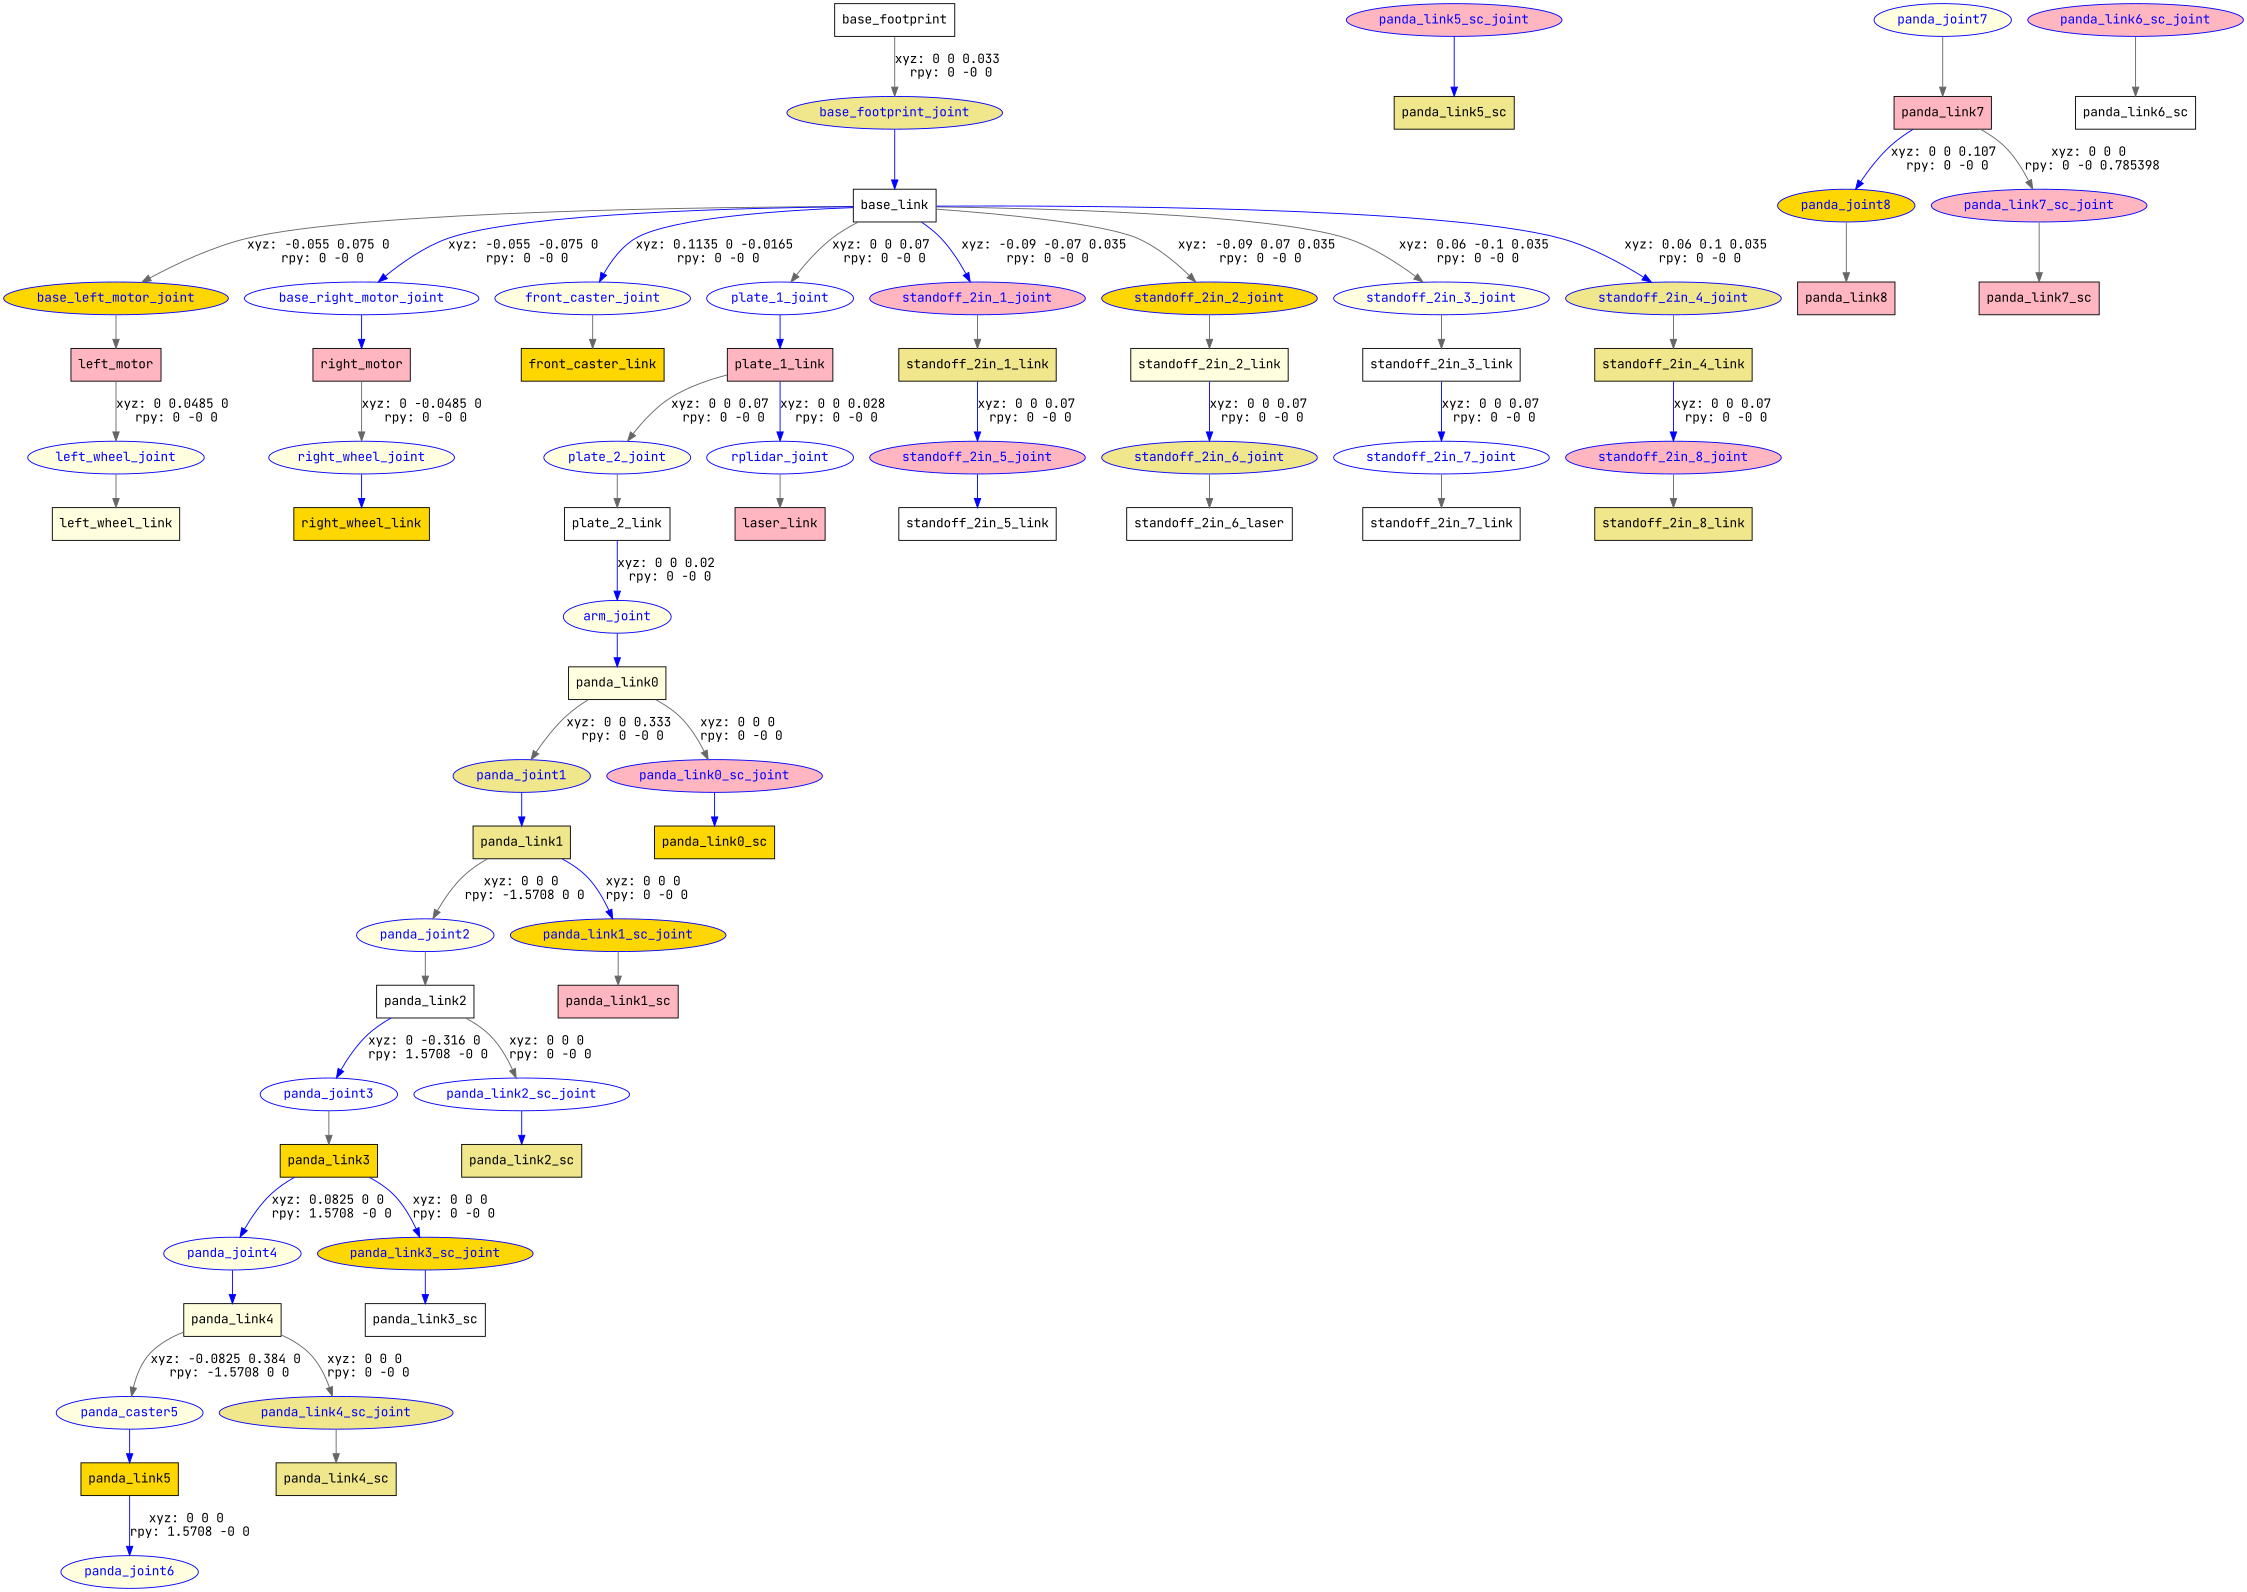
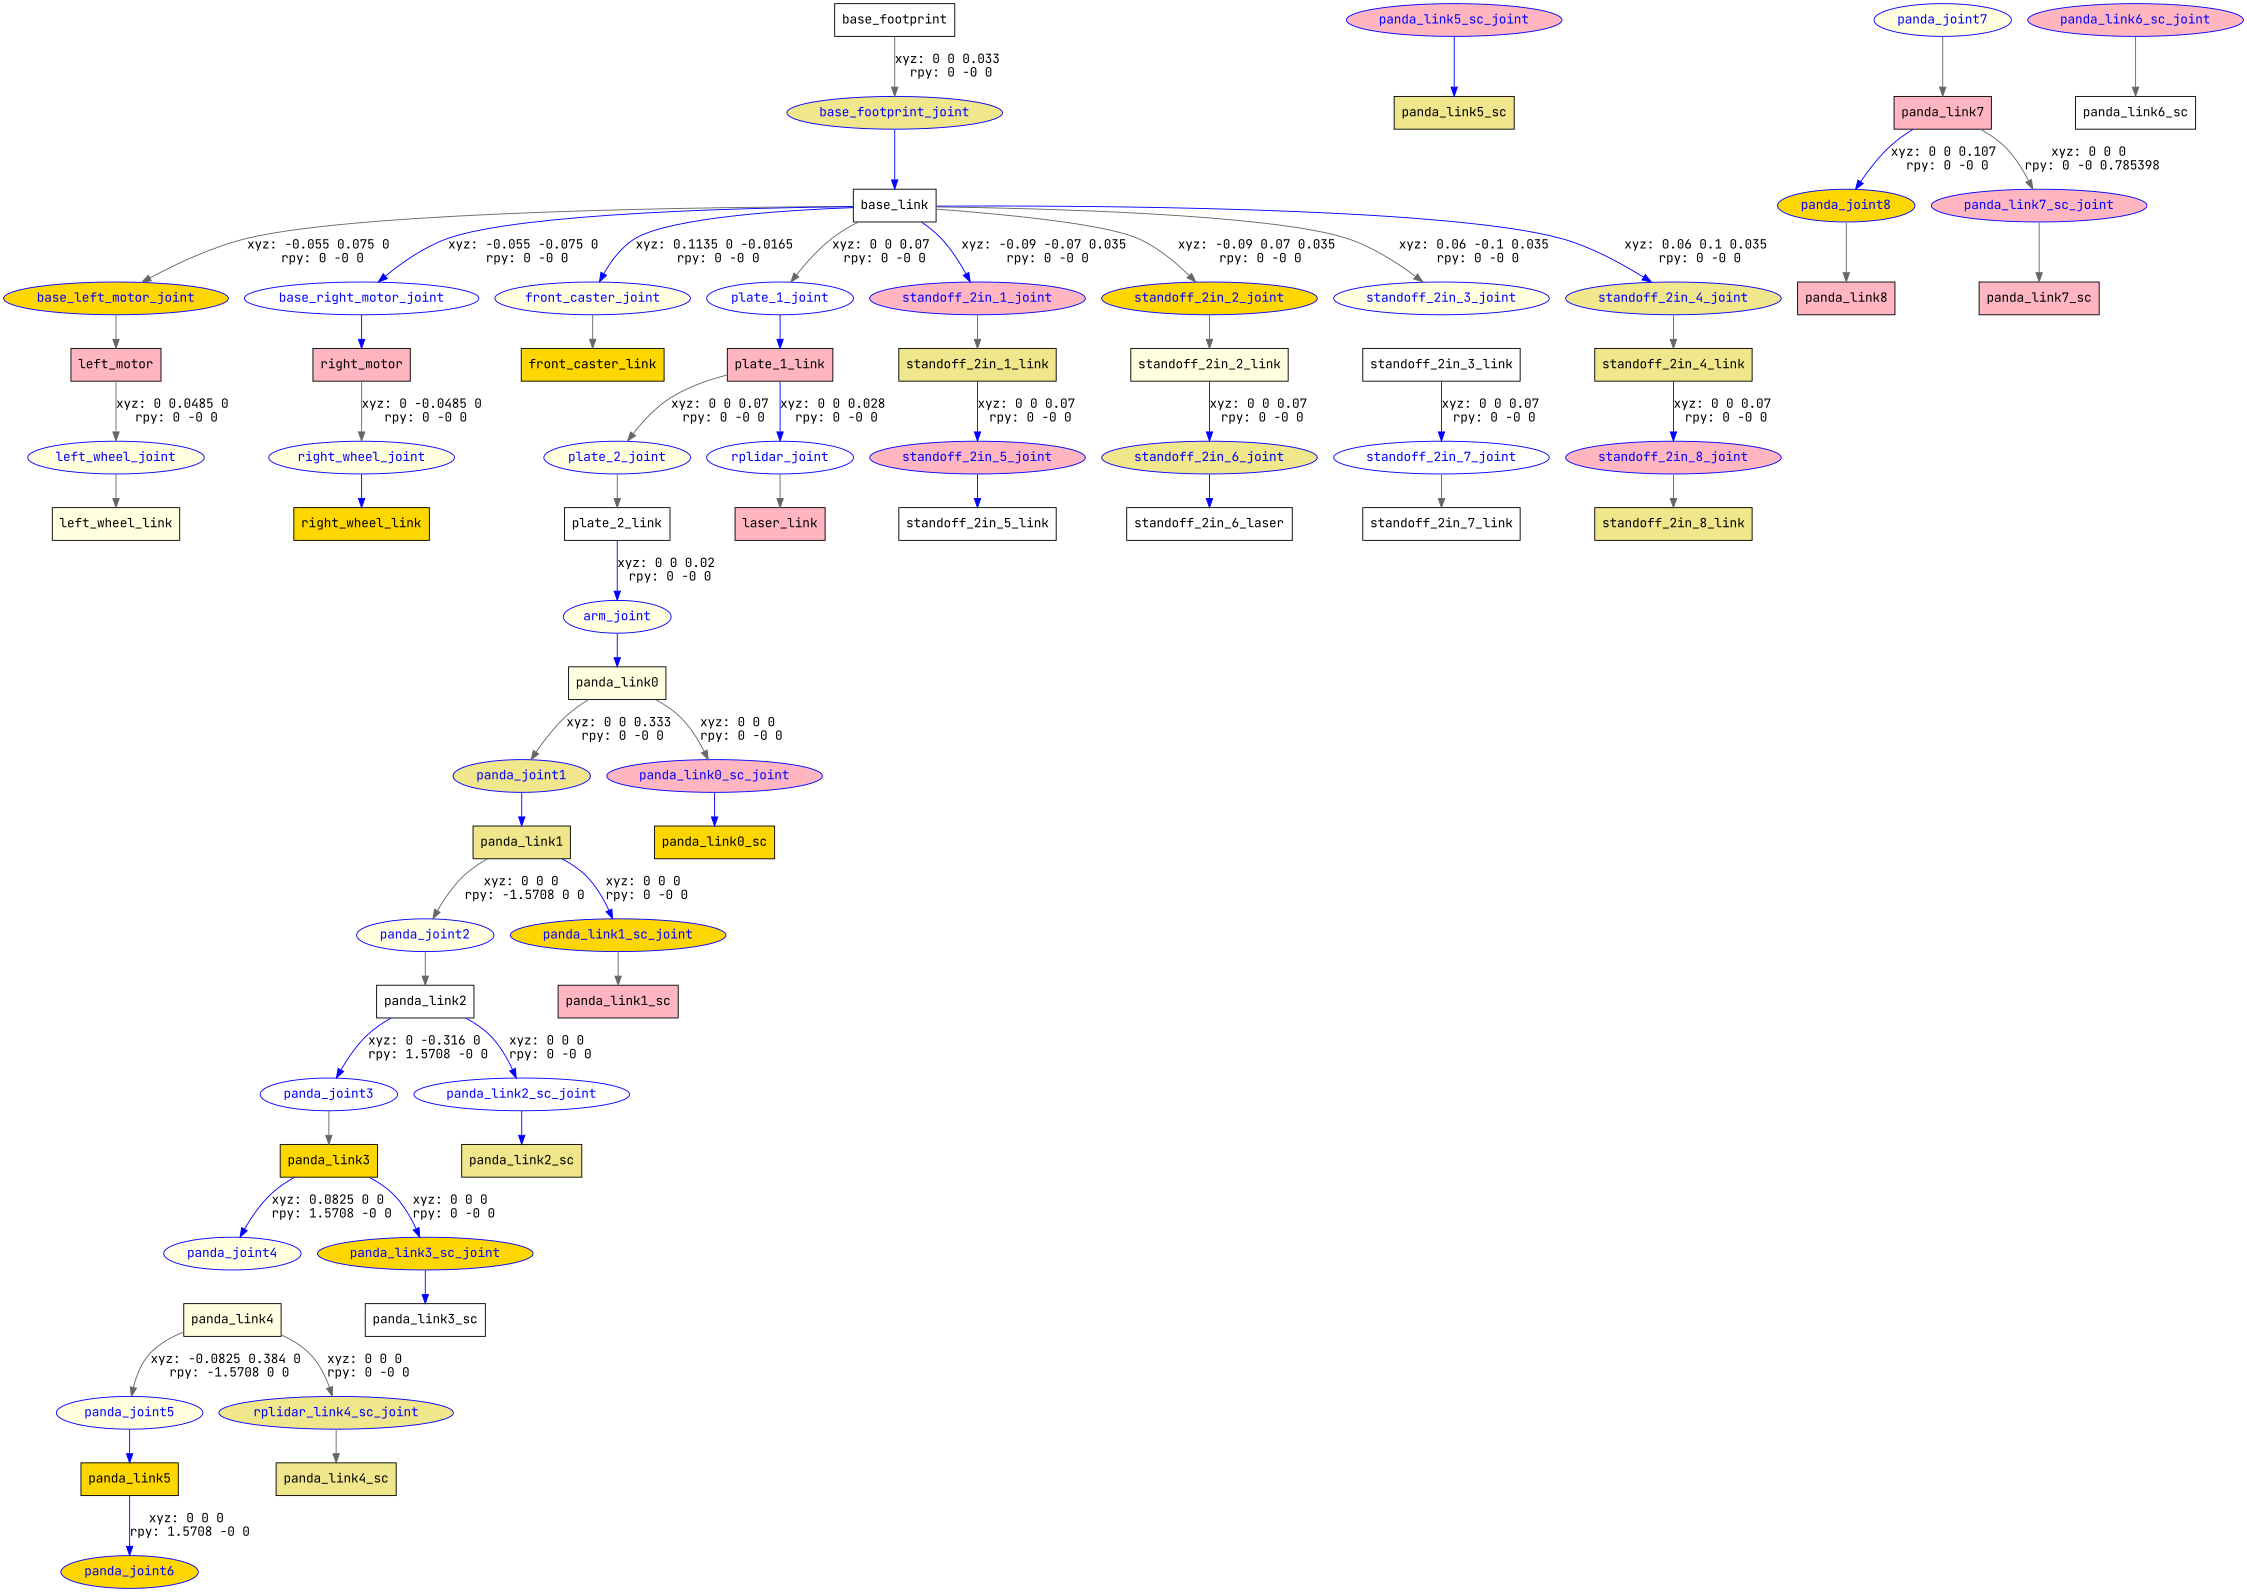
edge "standoff_2in_3_joint" -> "standoff_2in_3_link": removed
edge "standoff_2in_6_joint" -> "standoff_2in_6_laser": color gray40 -> blue
edge "panda_link2" -> "panda_link2_sc_joint": color gray40 -> blue
edge "panda_joint4" -> "panda_link4": removed
node "panda_caster5": label "panda_caster5" -> "panda_joint5"
node "panda_link4_sc_joint": label "panda_link4_sc_joint" -> "rplidar_link4_sc_joint"
node "panda_joint6": fillcolor lightyellow -> gold
